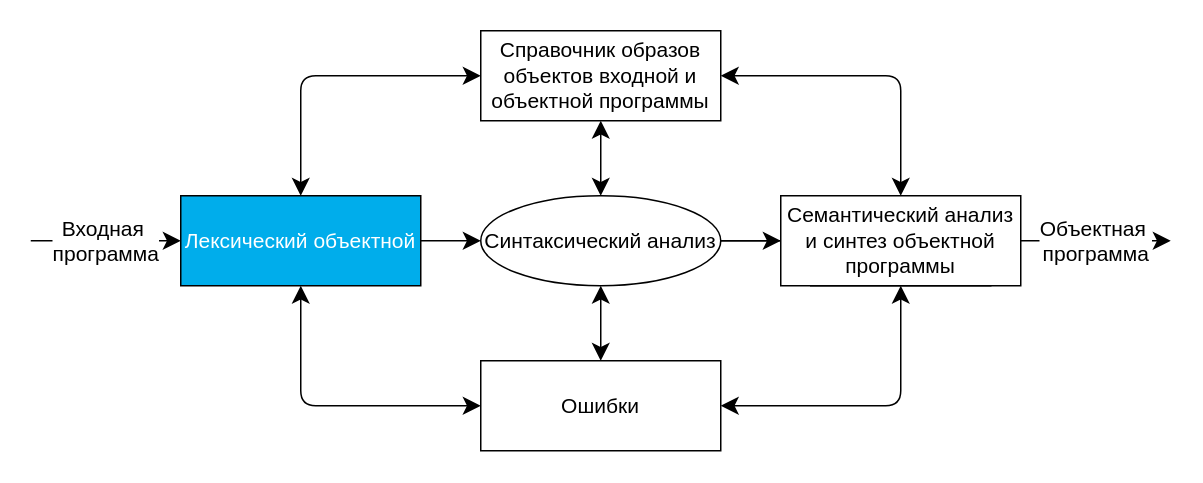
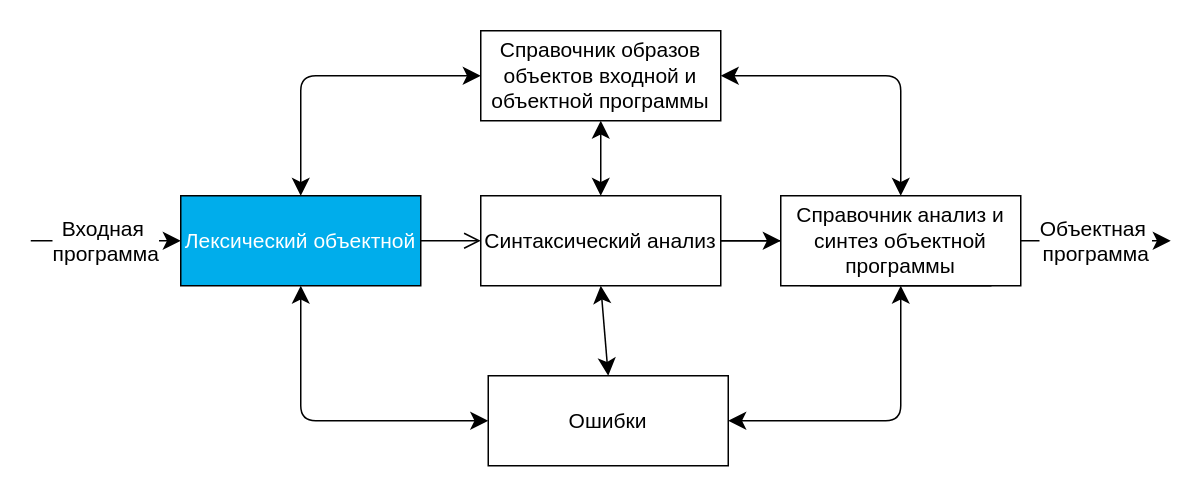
edge "Лексический объектной" -> "Синтаксический анализ": arrowhead classic -> open
node "Синтаксический анализ": shape ellipse -> rectangle
node "Семантический анализ и синтез объектной программы": label "Семантический анализ и синтез объектной программы" -> "Справочник анализ и синтез объектной программы"
node "Ошибки": moved (601, 406) -> (608, 421)
